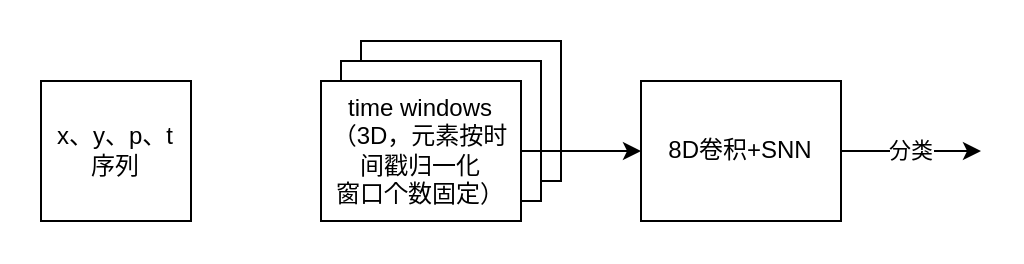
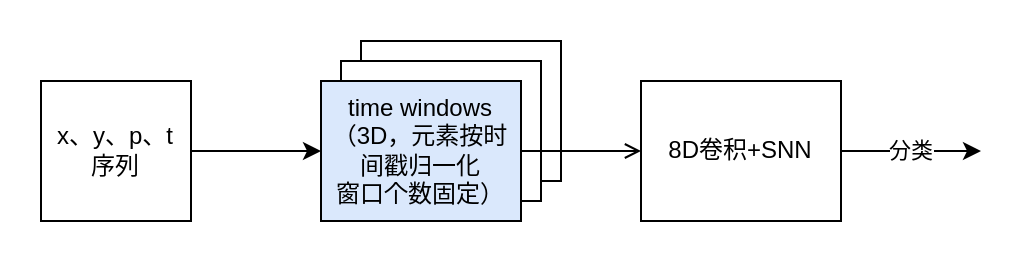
edge "x、y、p、t 序列" -> "time windows （3D，元素按时间戳归一化 窗口个数固定）": added
node "time windows （3D，元素按时间戳归一化 窗口个数固定）": fillcolor #ffffff -> #dae8fc
edge "time windows （3D，元素按时间戳归一化 窗口个数固定）" -> "8D卷积+SNN": arrowhead classic -> open
